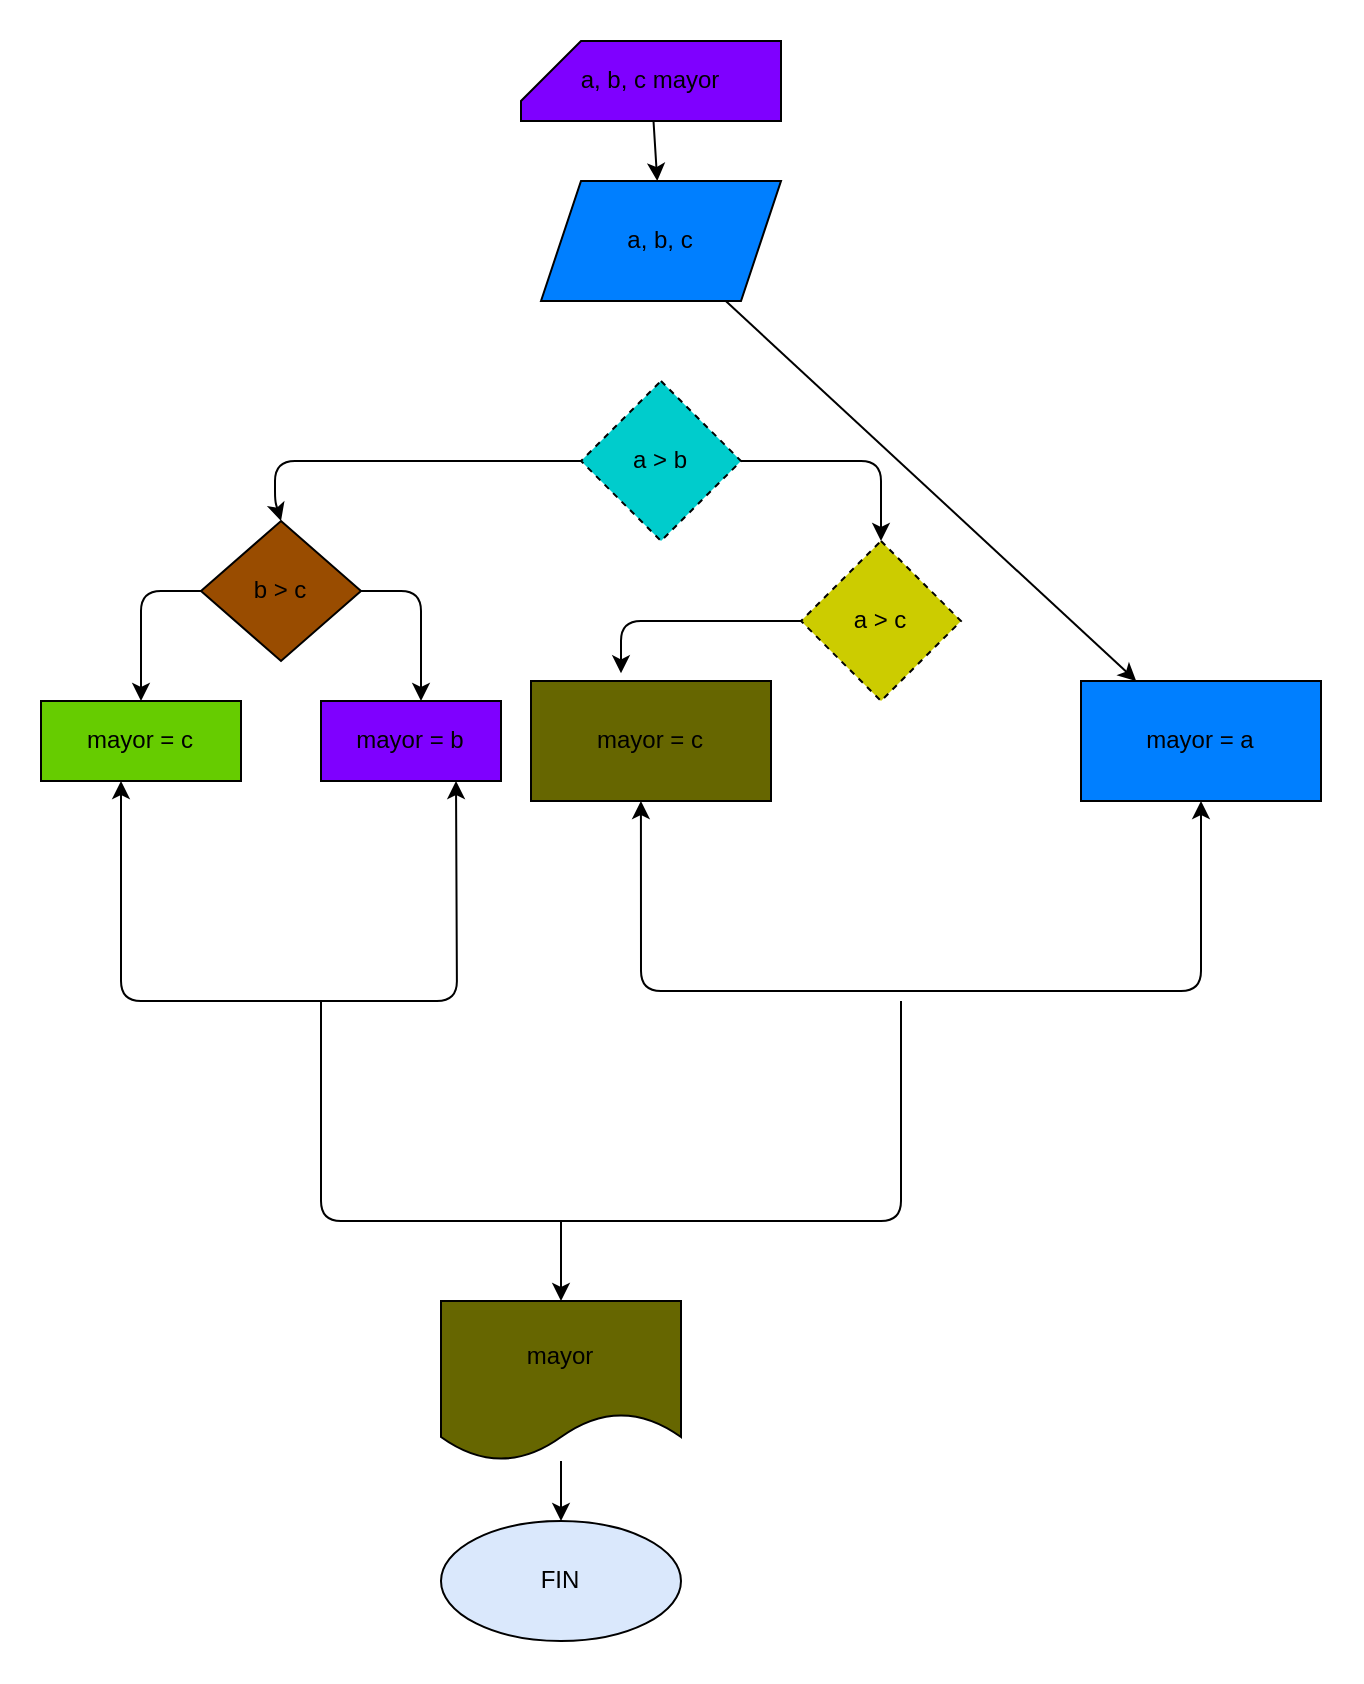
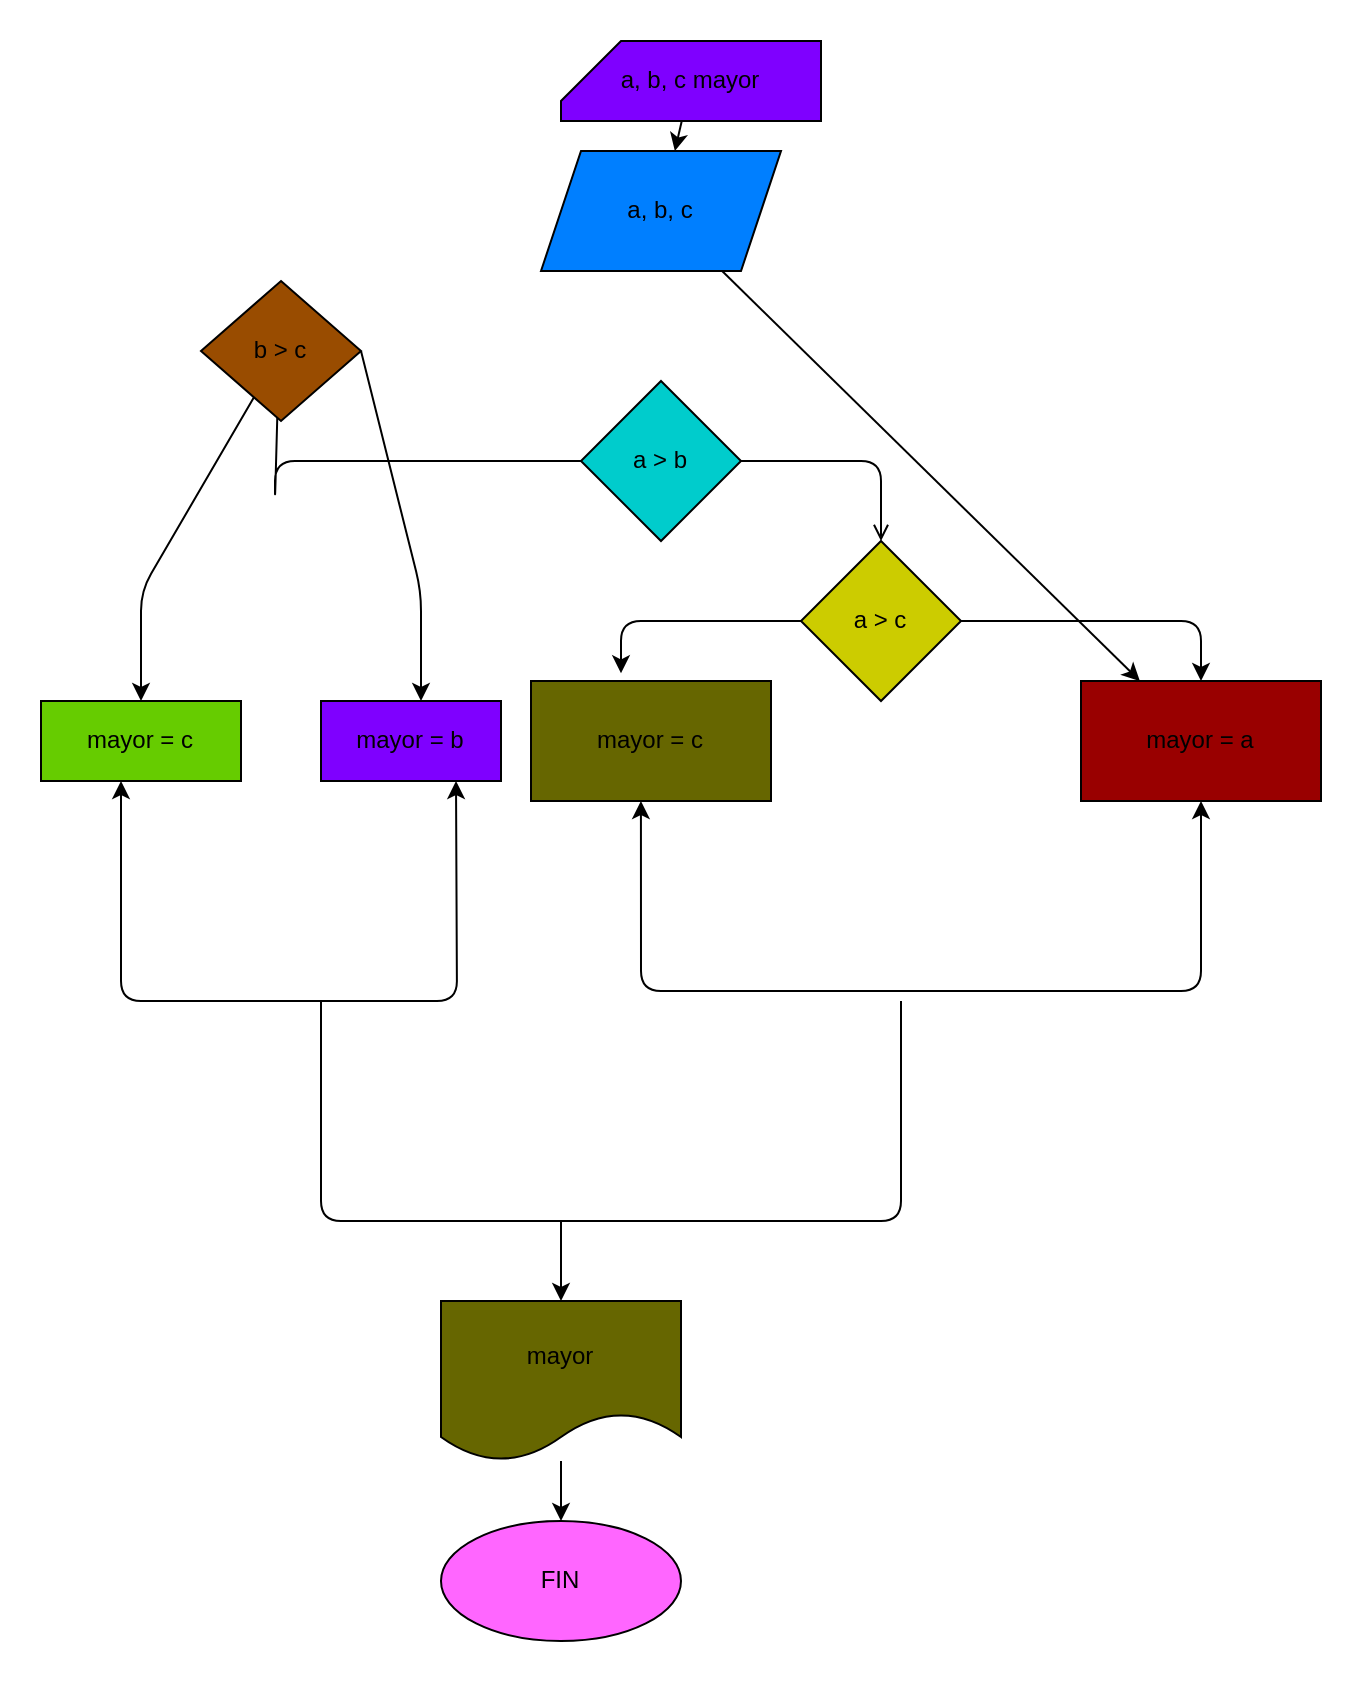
node "a, b, c mayor": moved (651, 81) -> (691, 81)
node "a, b, c": moved (661, 241) -> (661, 211)
node "a > b": style dashed -> solid
edge "a > b" -> "a > c": arrowhead classic -> open
node "b > c": moved (281, 591) -> (281, 351)
node "a > c": style dashed -> solid
edge "a > c" -> "mayor = a": added
node "mayor = a": fillcolor #007fff -> #990000
node "FIN": fillcolor #dae8fc -> #ff66ff
